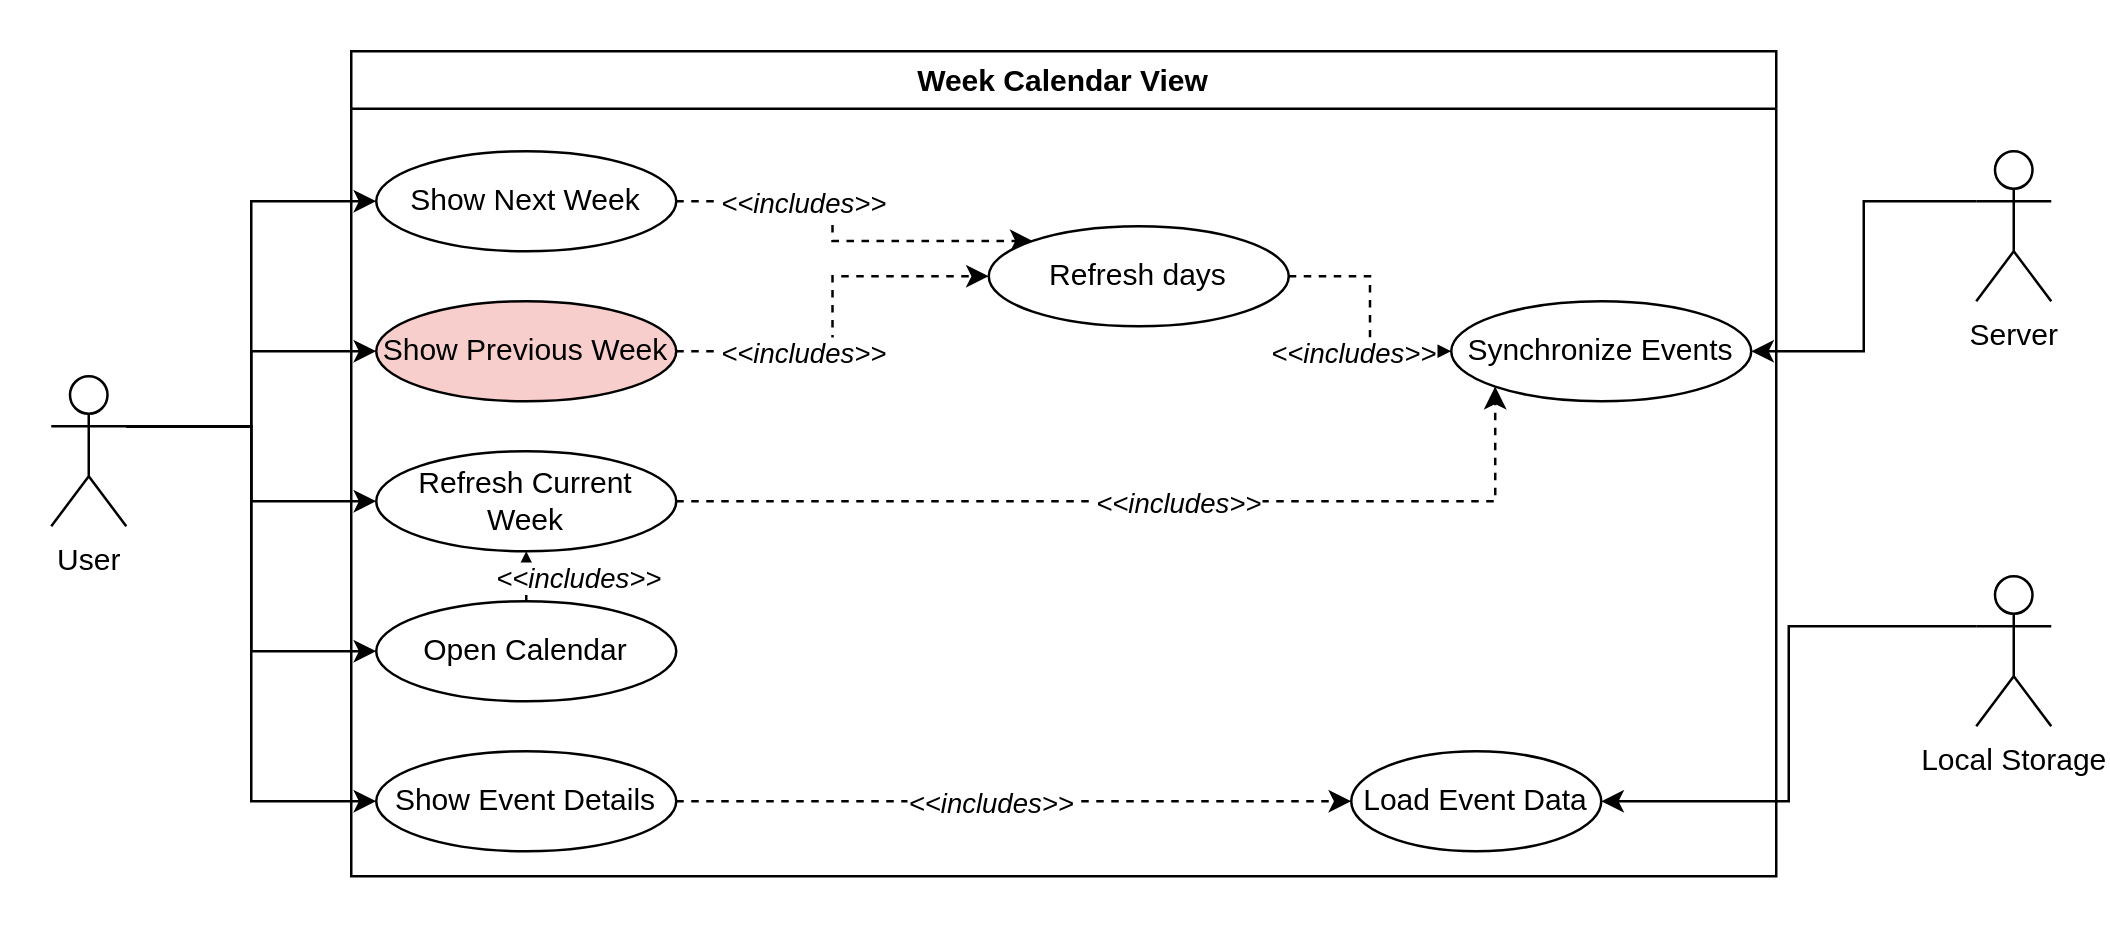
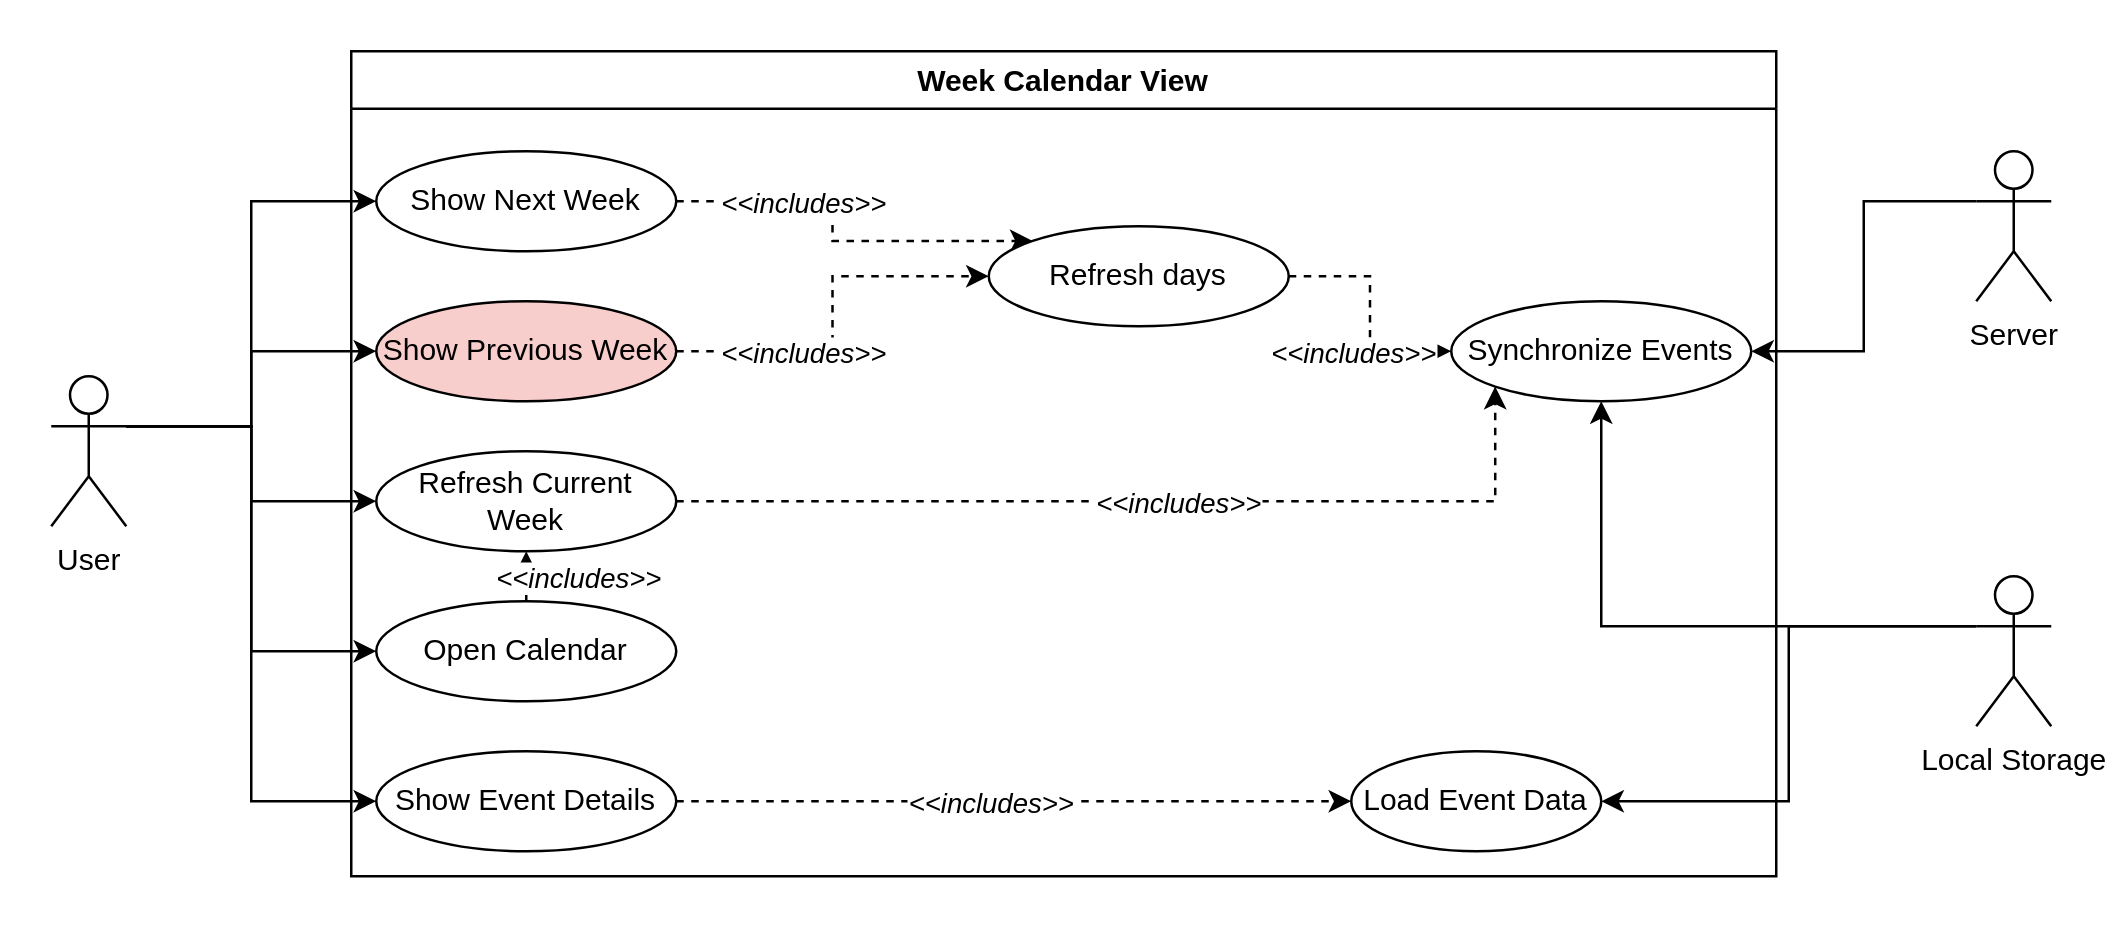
edge "Local Storage" -> "Synchronize Events": added
